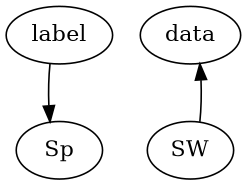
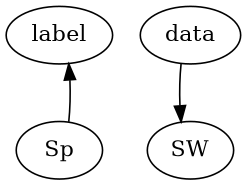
edge "label" -> "Sp": reversed
edge "SW" -> "data": reversed
